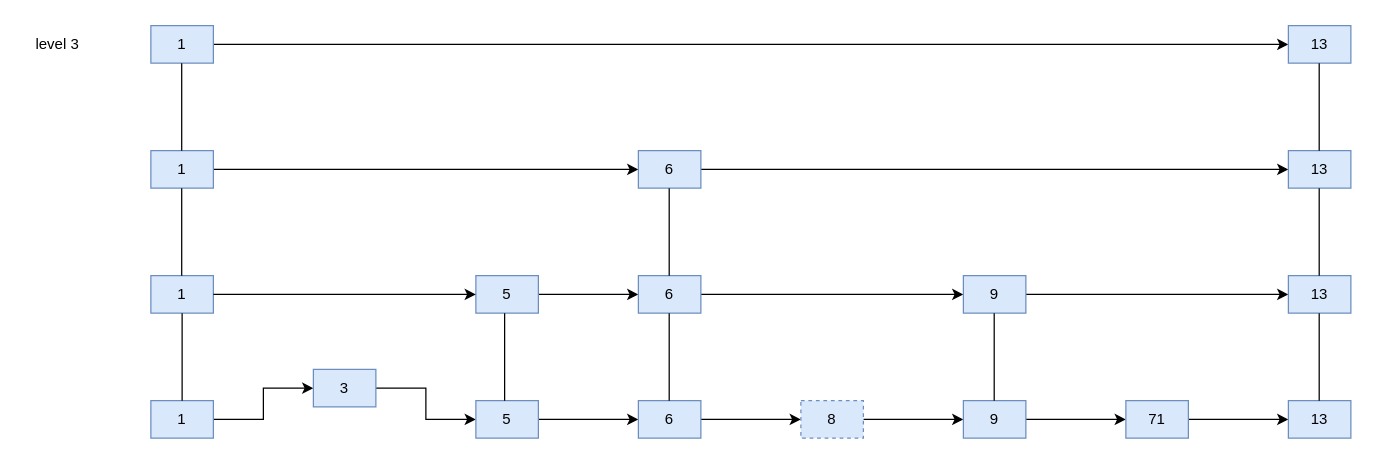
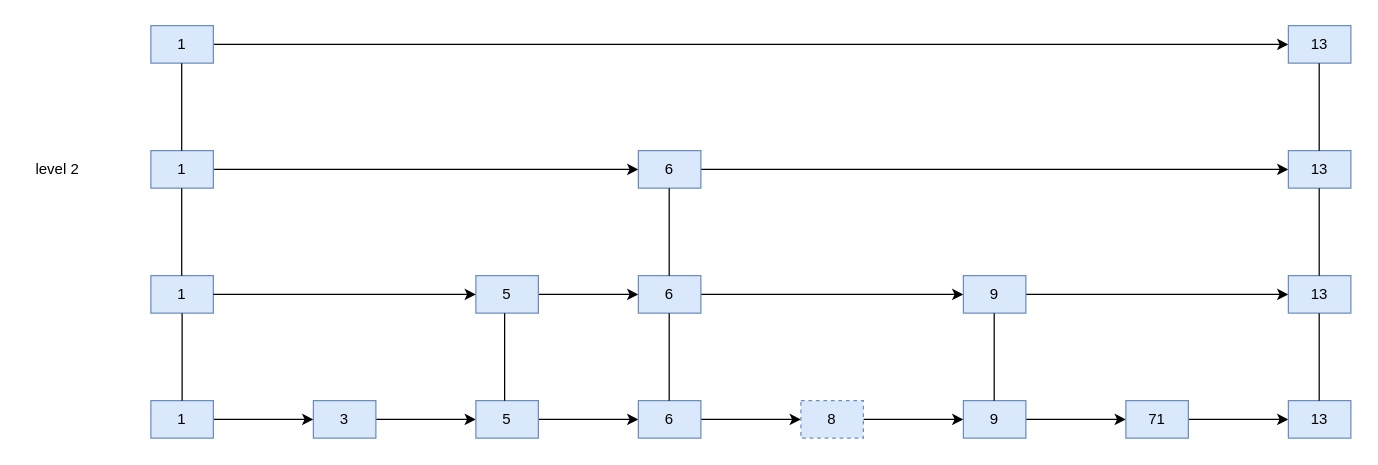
node "level 3": removed
node "level 2": added
node "3": moved (344, 388) -> (344, 419)
